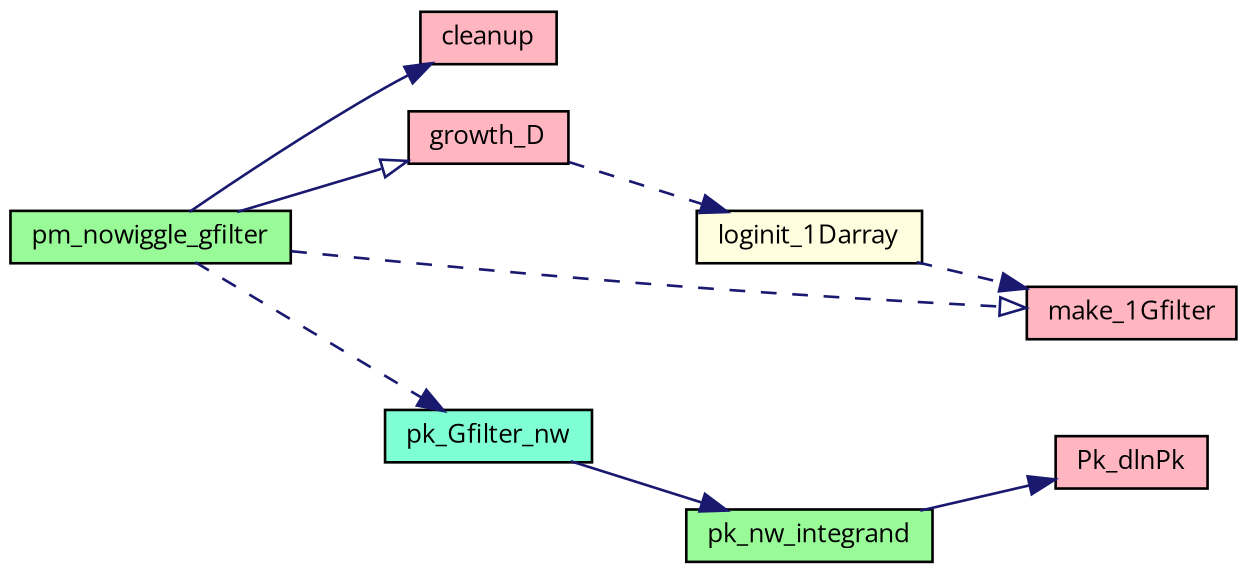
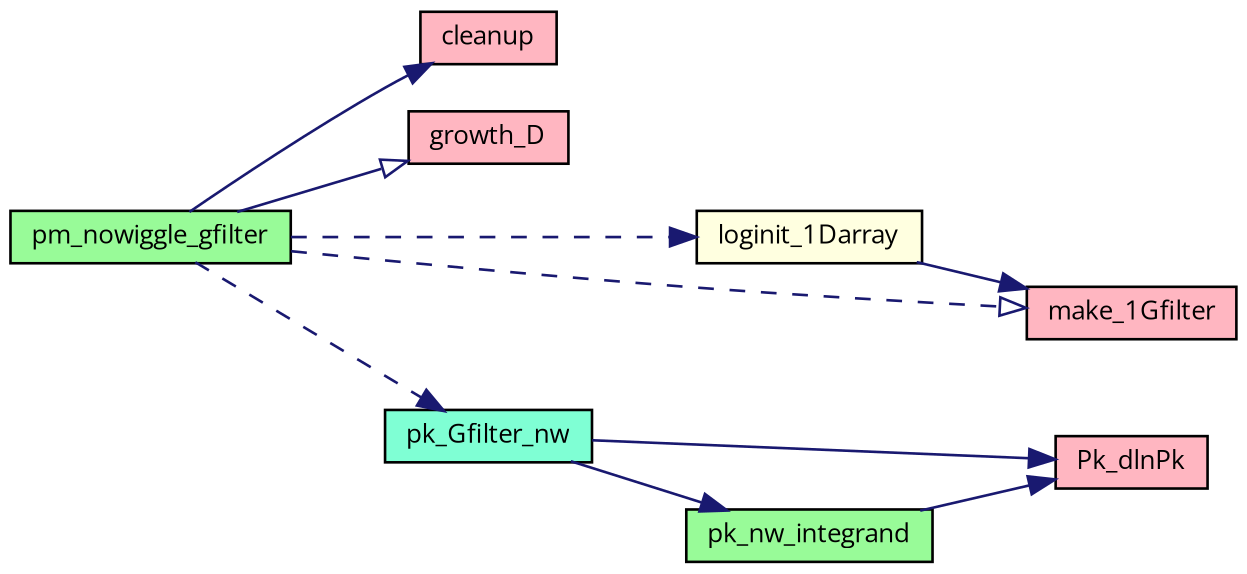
edge "growth_D" -> "loginit_1Darray": now "pm_nowiggle_gfilter" -> "loginit_1Darray"
edge "loginit_1Darray" -> "make_1Gfilter": style dashed -> solid
edge "pk_Gfilter_nw" -> "Pk_dlnPk": added
